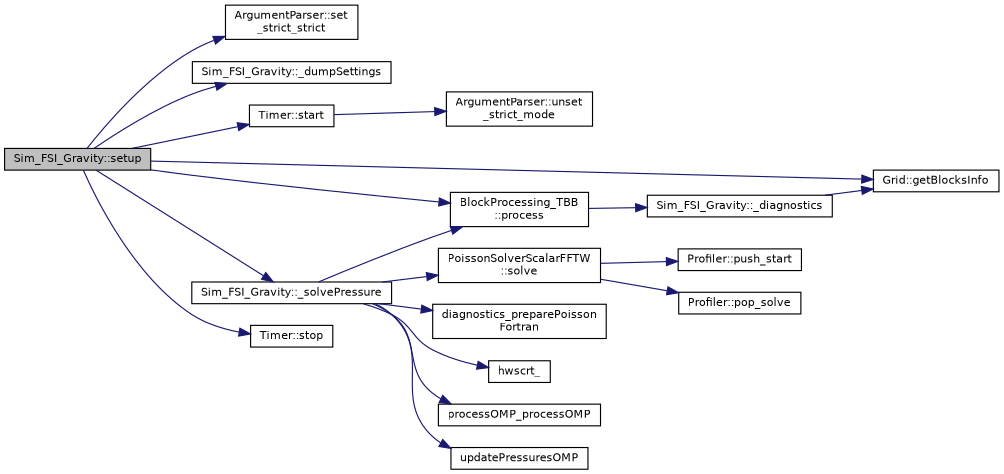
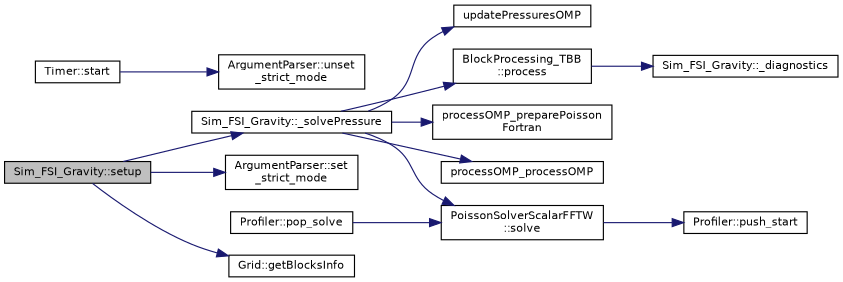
node "ArgumentParser::set _strict_strict": label "ArgumentParser::set _strict_strict" -> "ArgumentParser::set _strict_mode"
node "Sim_FSI_Gravity::_dumpSettings": removed
edge "Sim_FSI_Gravity::setup" -> "Timer::start": removed
edge "Sim_FSI_Gravity::setup" -> "BlockProcessing_TBB ::process": removed
edge "Sim_FSI_Gravity::_diagnostics" -> "Grid::getBlocksInfo": removed
edge "PoissonSolverScalarFFTW ::solve" -> "Profiler::pop_solve": reversed
node "diagnostics_preparePoisson Fortran": label "diagnostics_preparePoisson Fortran" -> "processOMP_preparePoisson Fortran"
node "Timer::stop": removed
node "hwscrt_": removed
